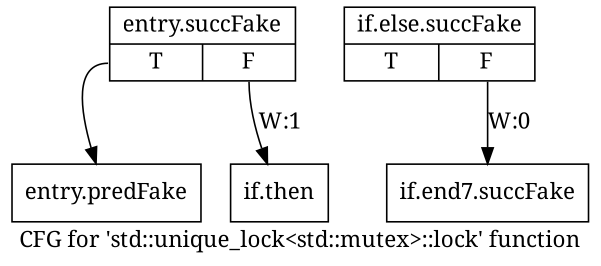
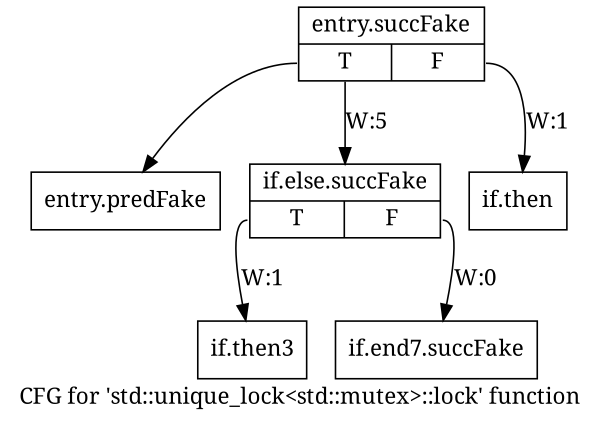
edge "entry.succFake" -> "if.else.succFake": added, label "W:5"
node "if.then3": added
